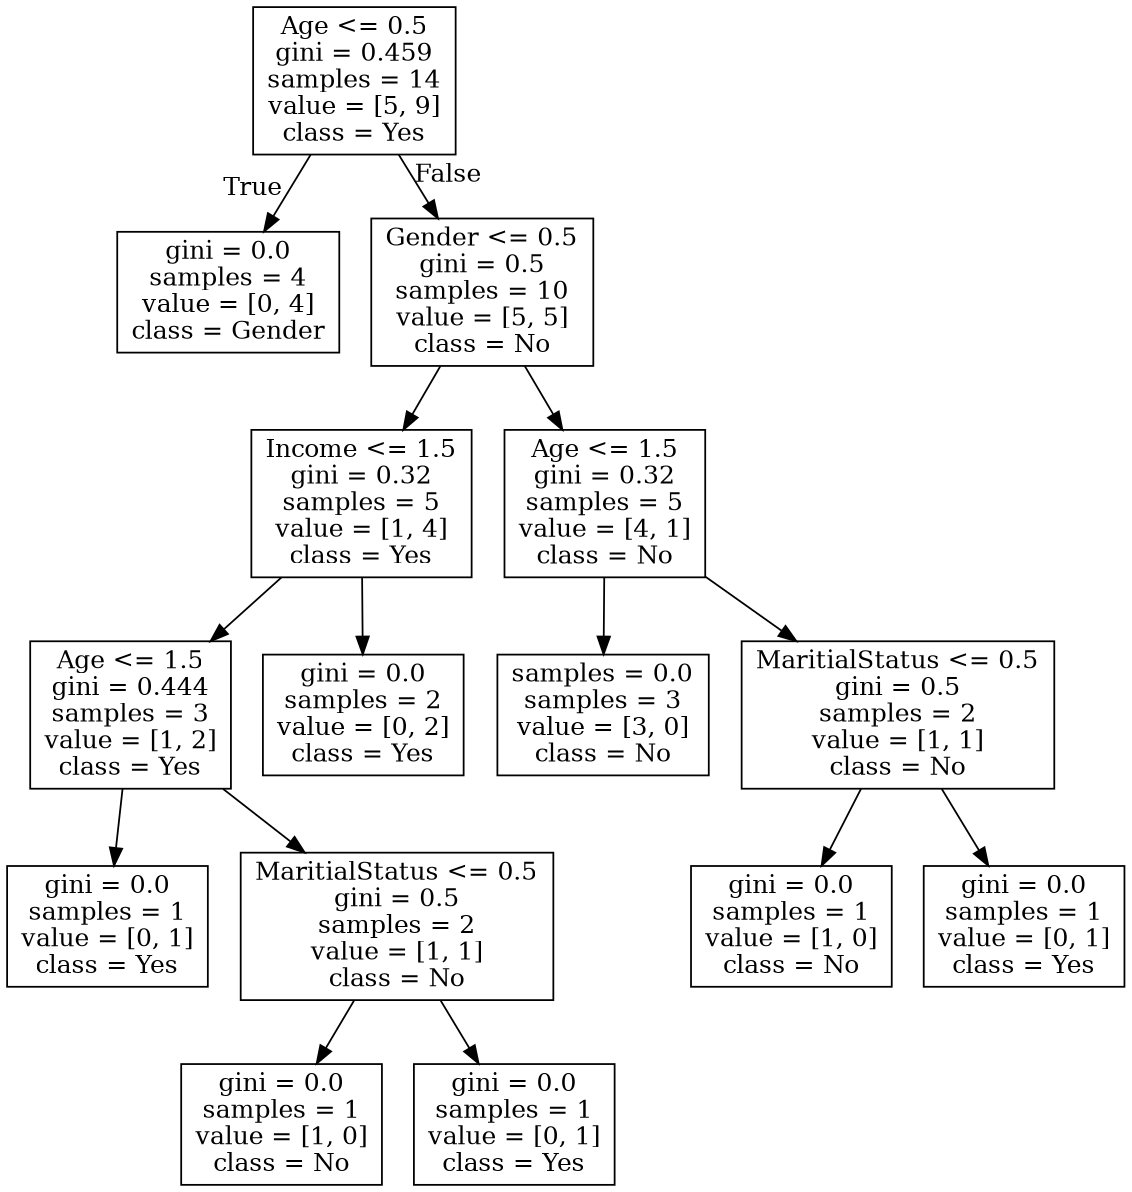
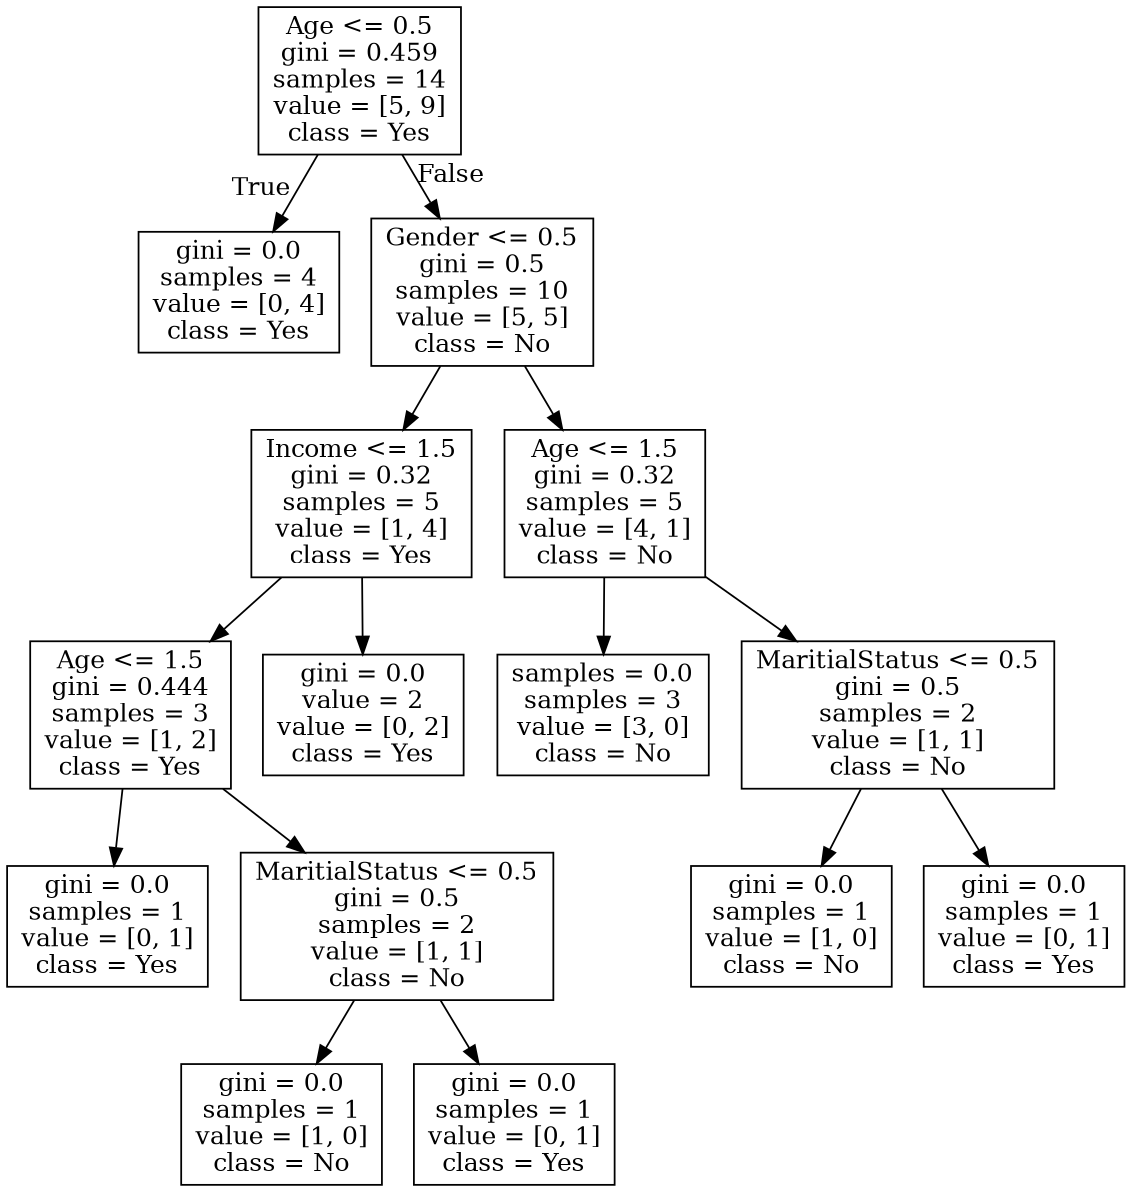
node "gini = 0.0 samples = 4 value = [0, 4] class = Gender": label "gini = 0.0 samples = 4 value = [0, 4] class = Gender" -> "gini = 0.0 samples = 4 value = [0, 4] class = Yes"
node "gini = 0.0 samples = 2 value = [0, 2] class = Yes": label "gini = 0.0 samples = 2 value = [0, 2] class = Yes" -> "gini = 0.0 value = 2 value = [0, 2] class = Yes"
